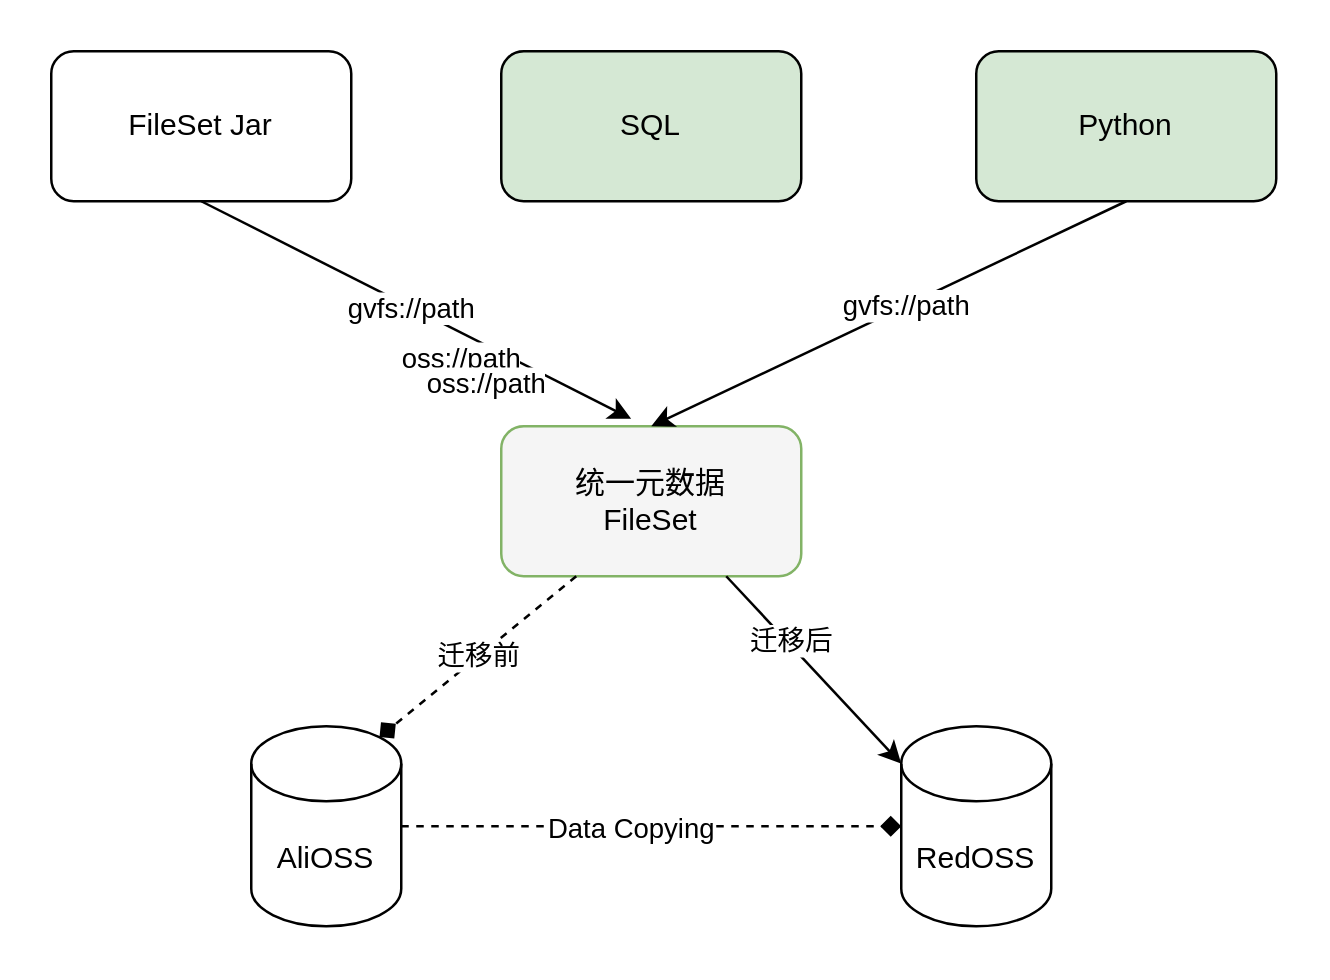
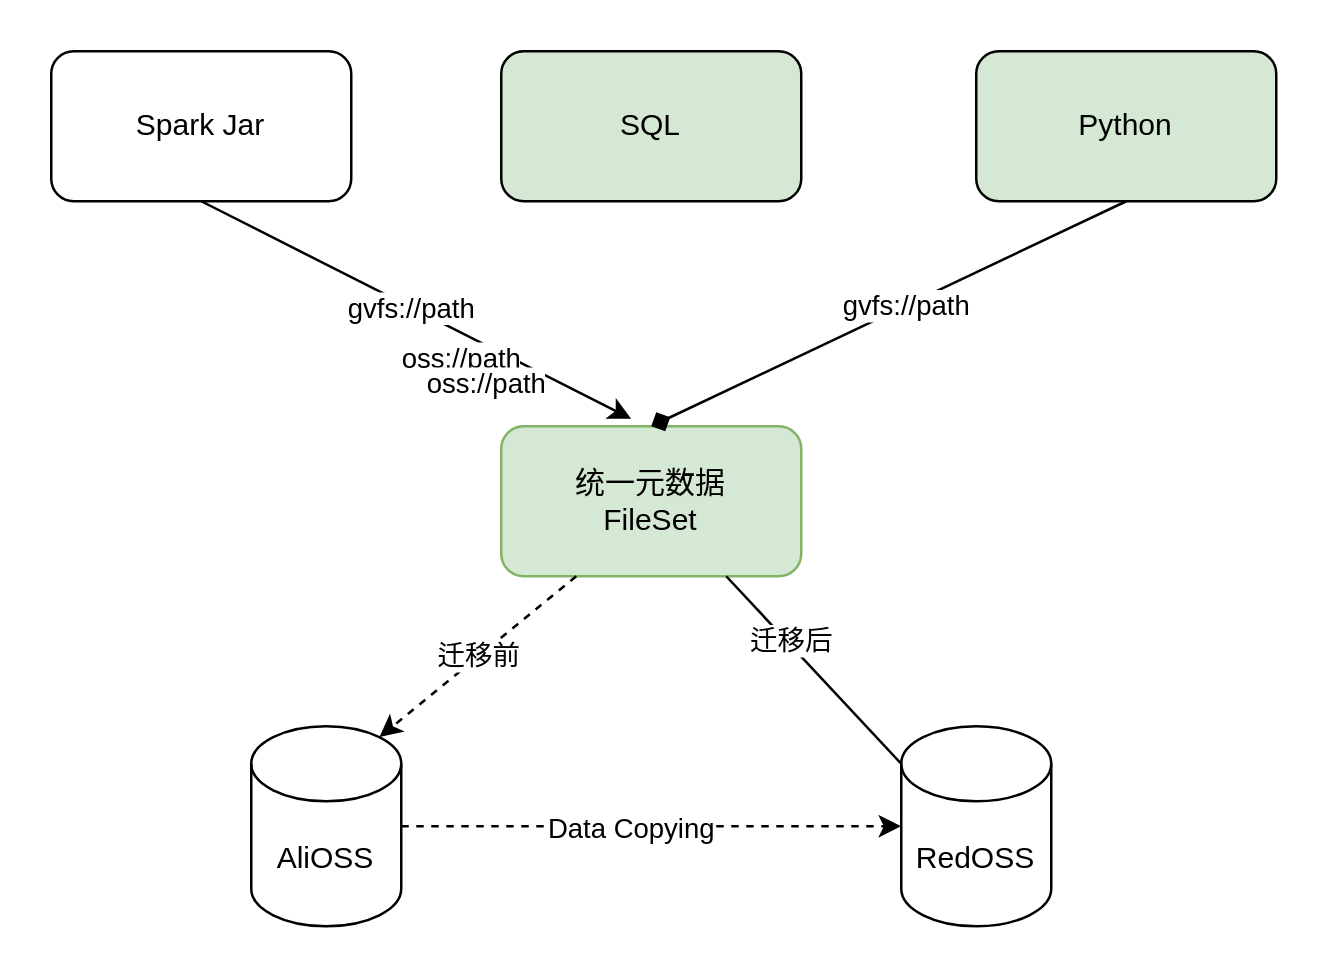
node "FileSet Jar": label "FileSet Jar" -> "Spark Jar"
edge "Python" -> "统一元数据 FileSet": arrowhead classic -> diamond
node "统一元数据 FileSet": fillcolor #f5f5f5 -> #d5e8d4
edge "统一元数据 FileSet" -> "AliOSS": arrowhead diamond -> classic
edge "统一元数据 FileSet" -> "RedOSS": arrowhead classic -> none
edge "AliOSS" -> "RedOSS": arrowhead diamond -> classic
